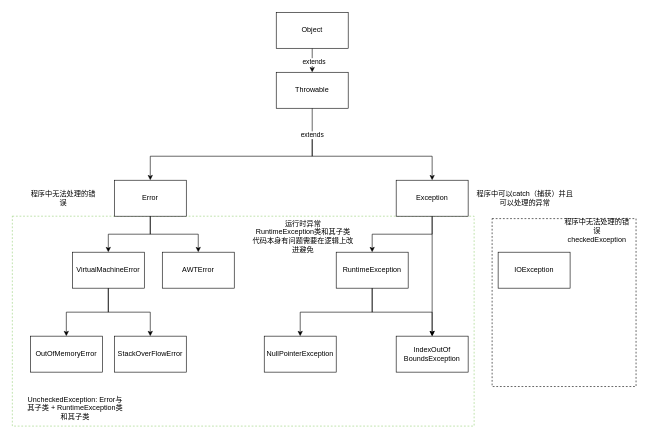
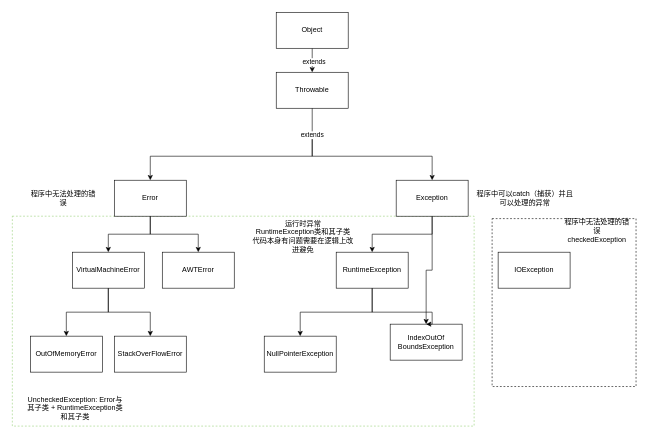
node "IndexOutOf BoundsException": moved (432, 354) -> (426, 342)
